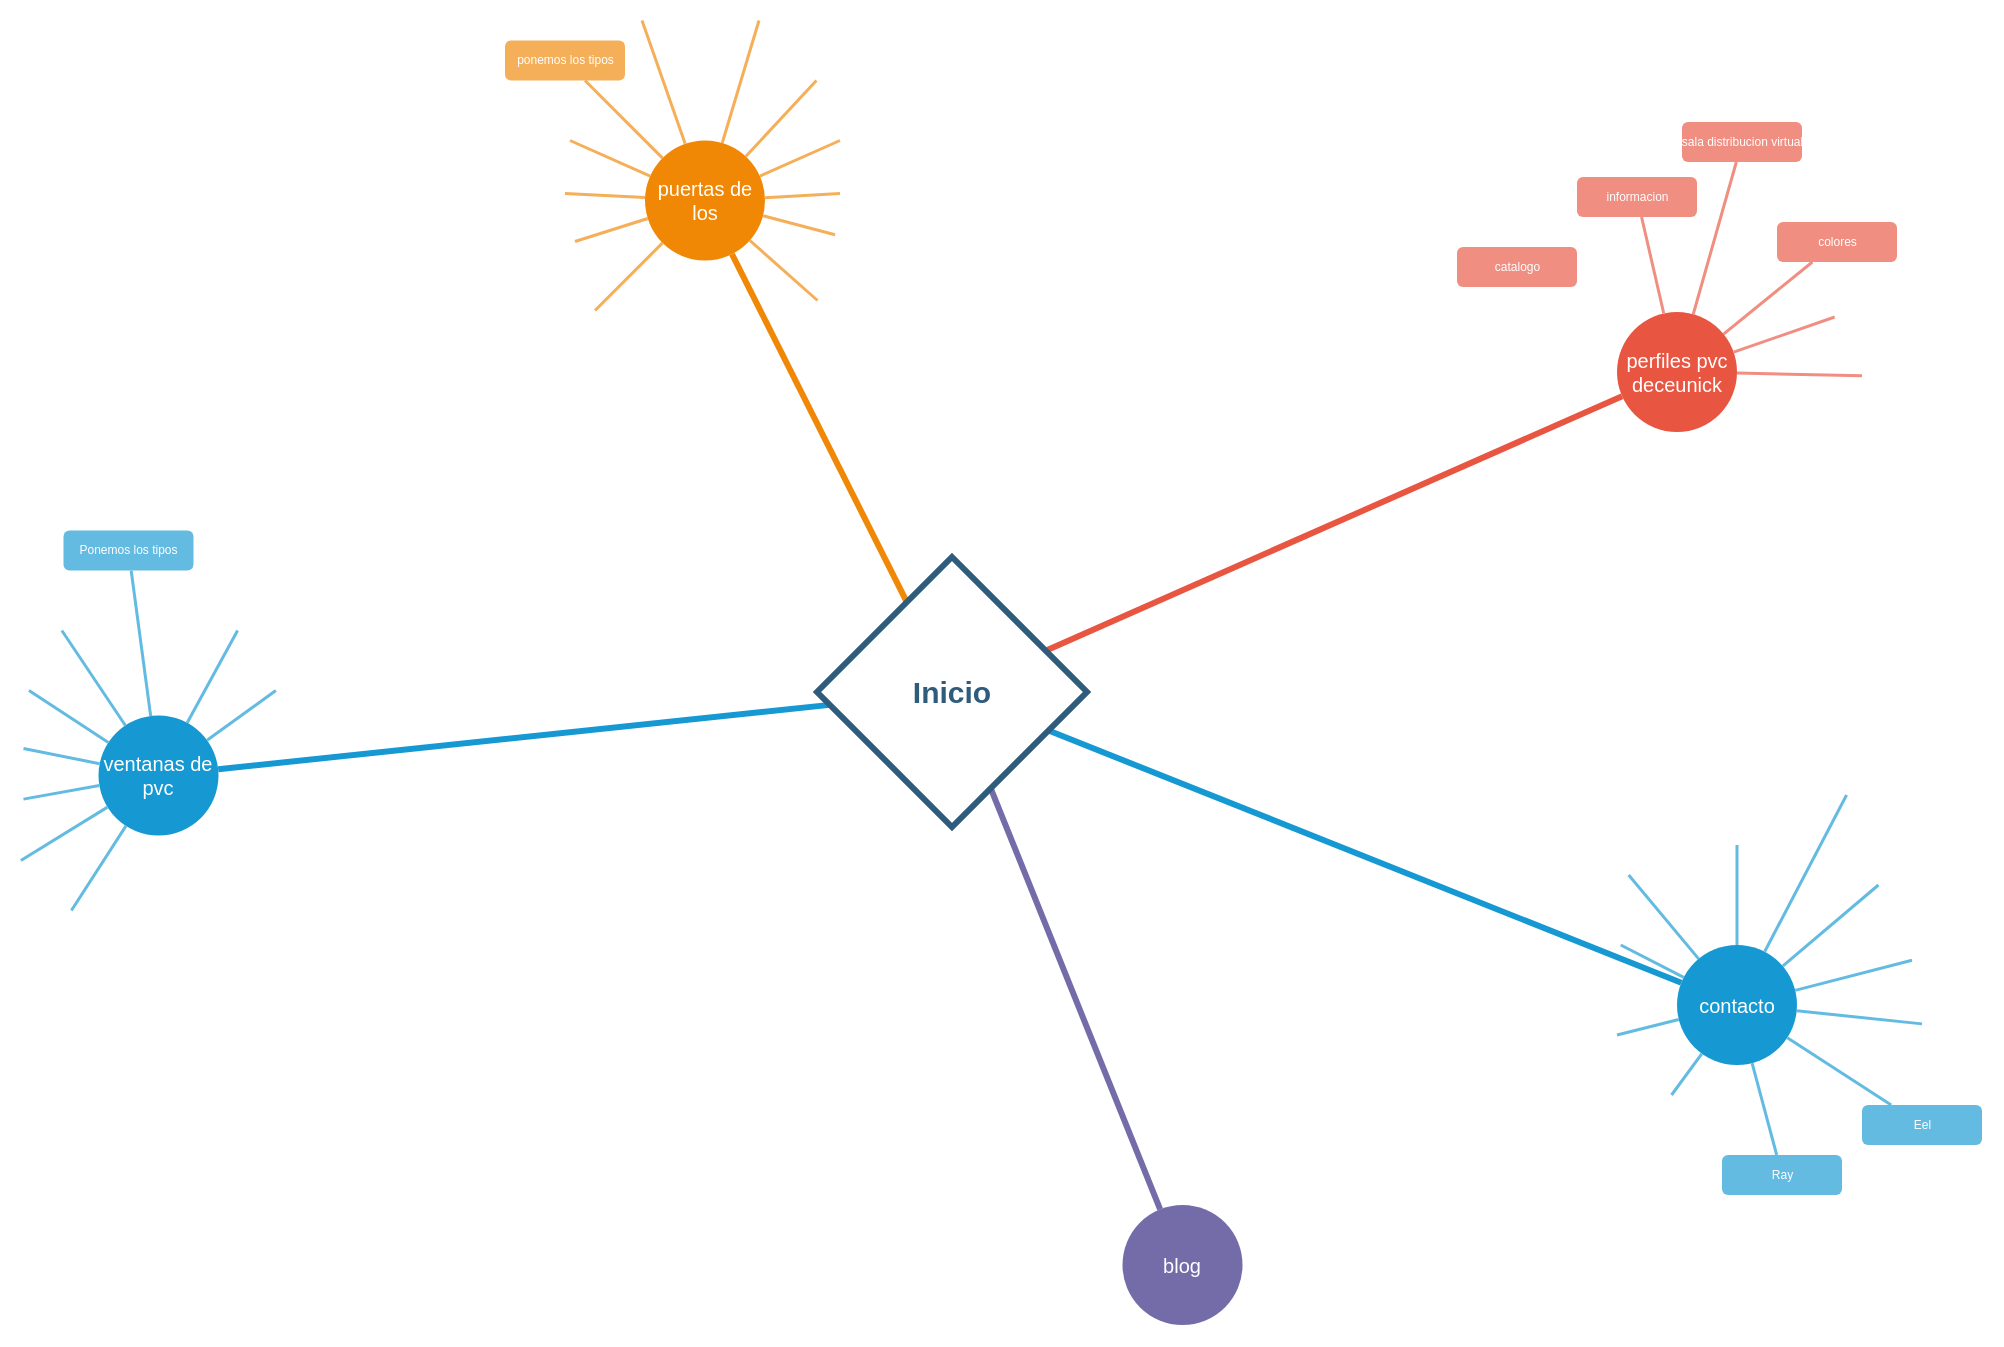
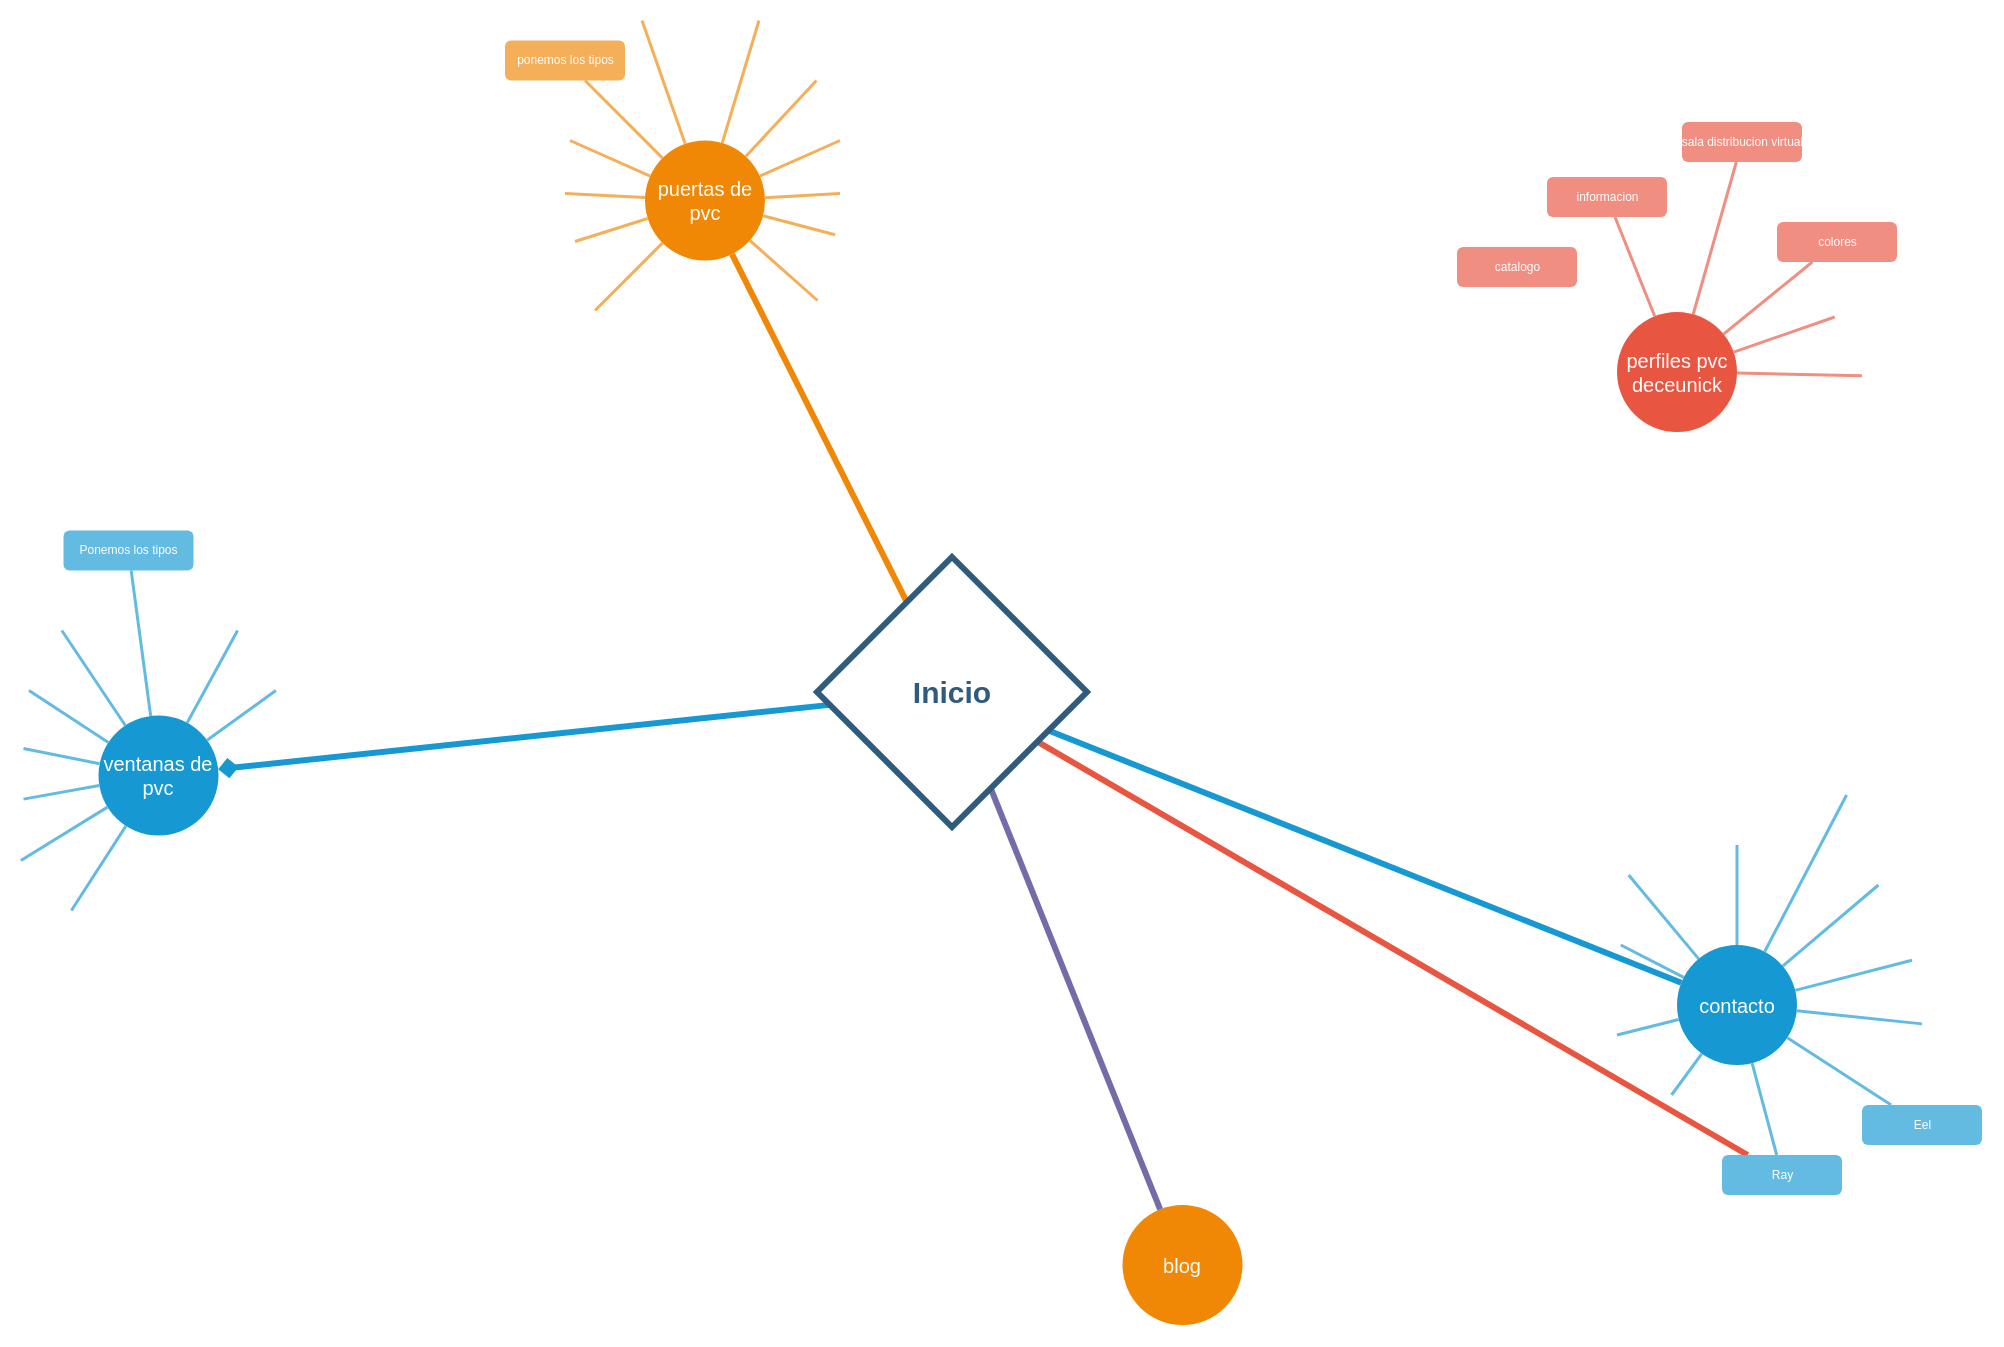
node "informacion": moved (1637, 197) -> (1607, 197)
node "puertas de los": label "puertas de los" -> "puertas de pvc"
edge "perfiles pvc deceunick" -- "Inicio": now "Ray" -- "Inicio"
edge "Inicio" -- "ventanas de pvc": arrowhead none -> diamond
node "blog": fillcolor #736ca8 -> #f08705
